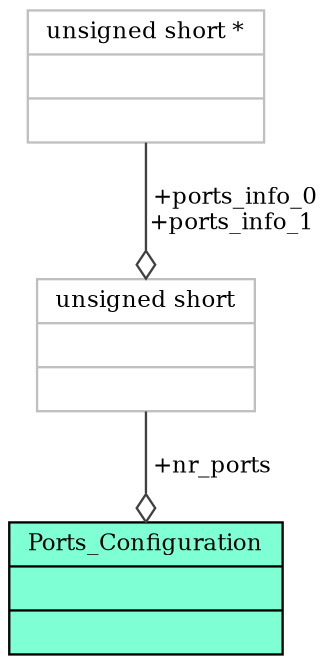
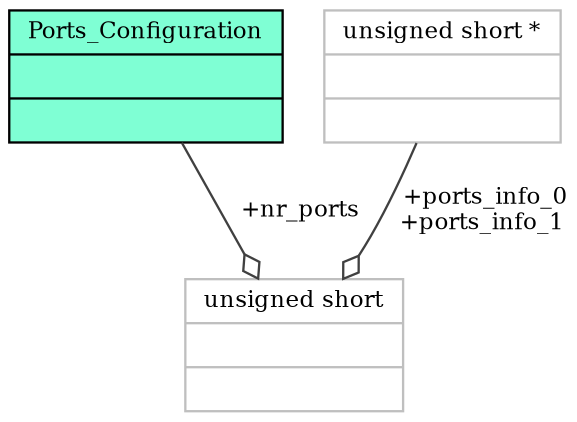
edge "unsigned short" -> "Ports_Configuration": reversed
